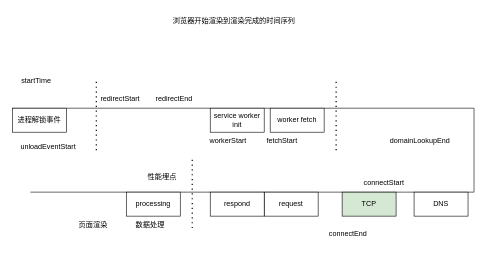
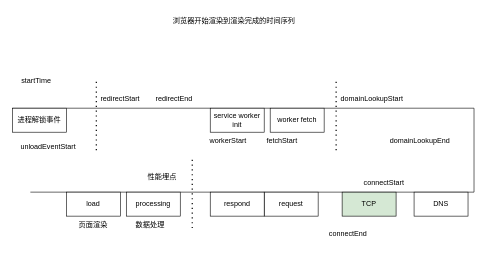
node "domainLookupStart": added
node "load": added
